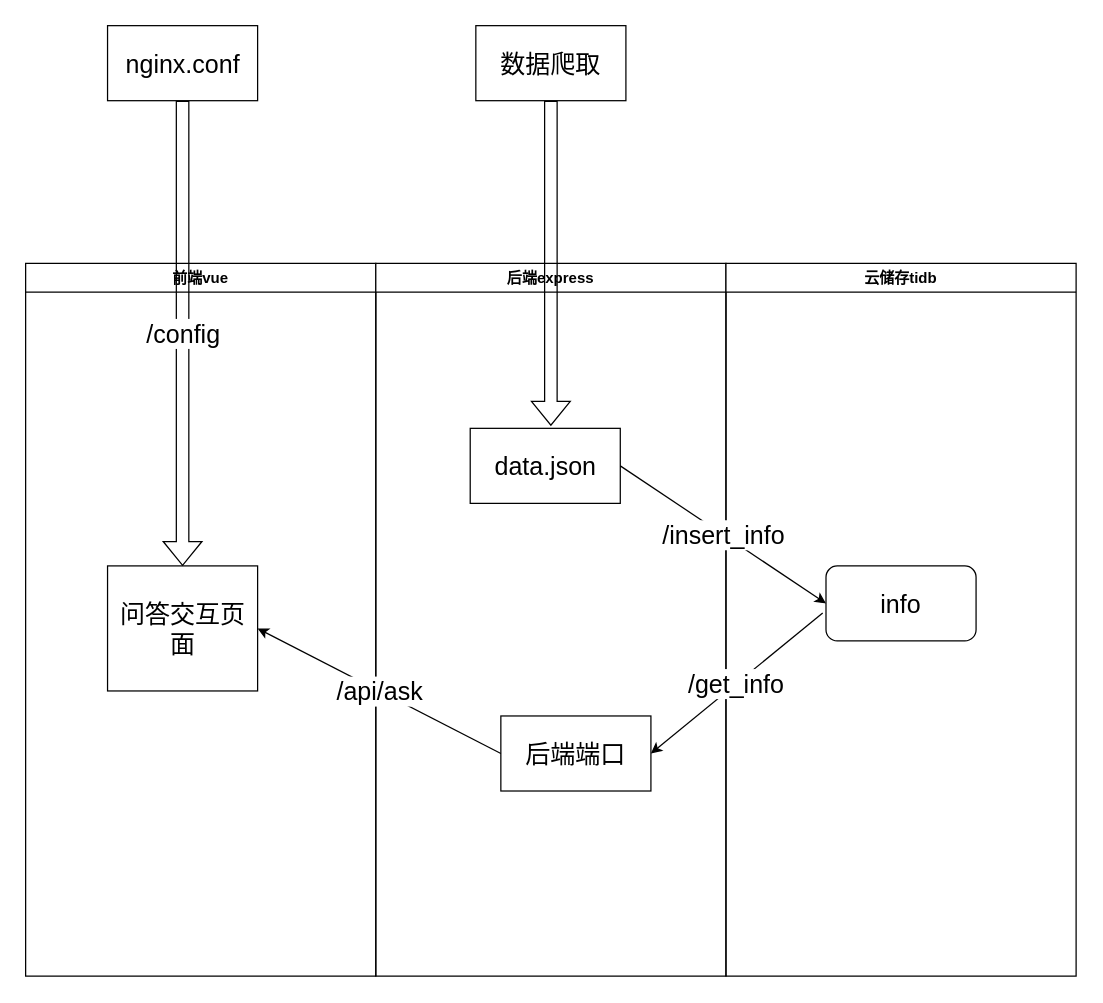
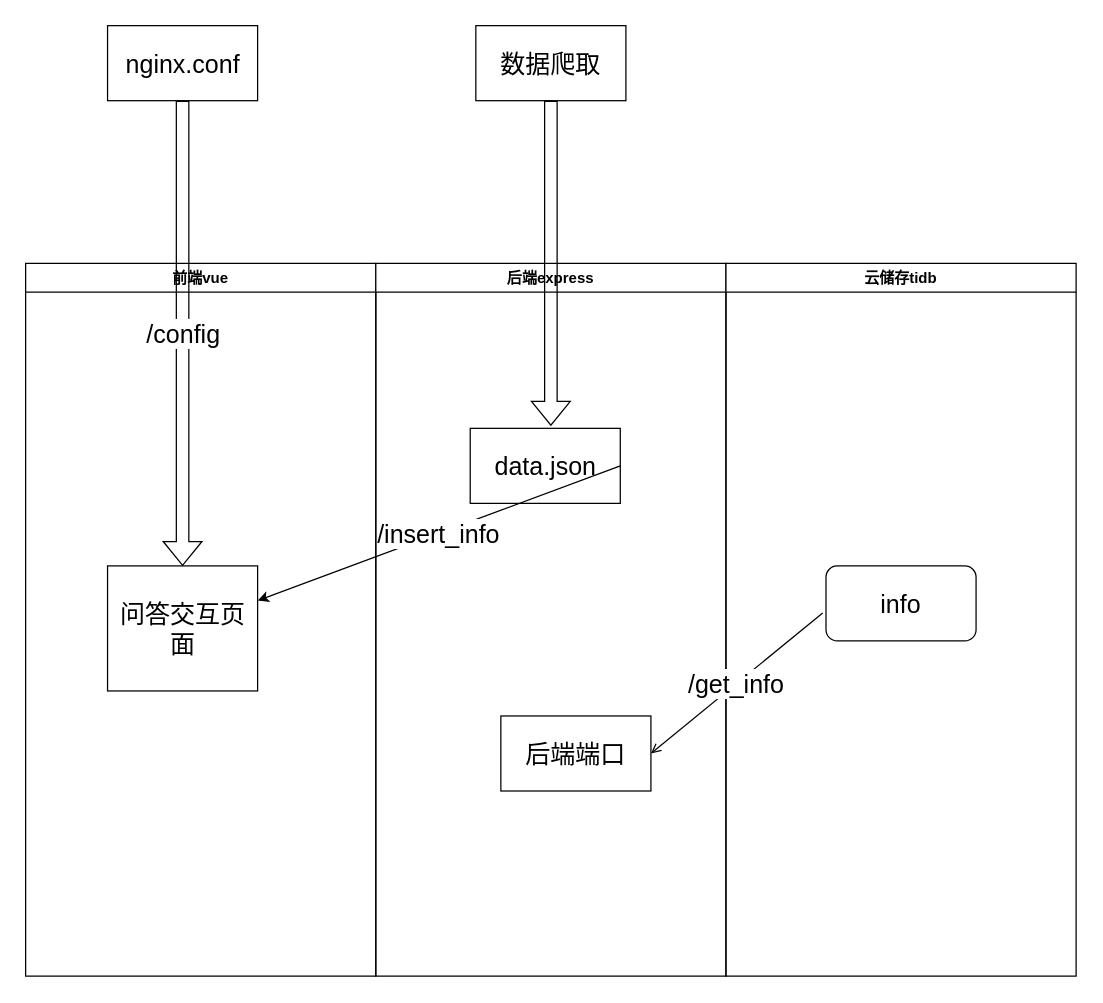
edge "data.json" -> "info": now "data.json" -> "问答交互页面"
edge "后端端口" -> "问答交互页面": removed, label "/api/ask"
edge "info" -> "后端端口": arrowhead classic -> open
